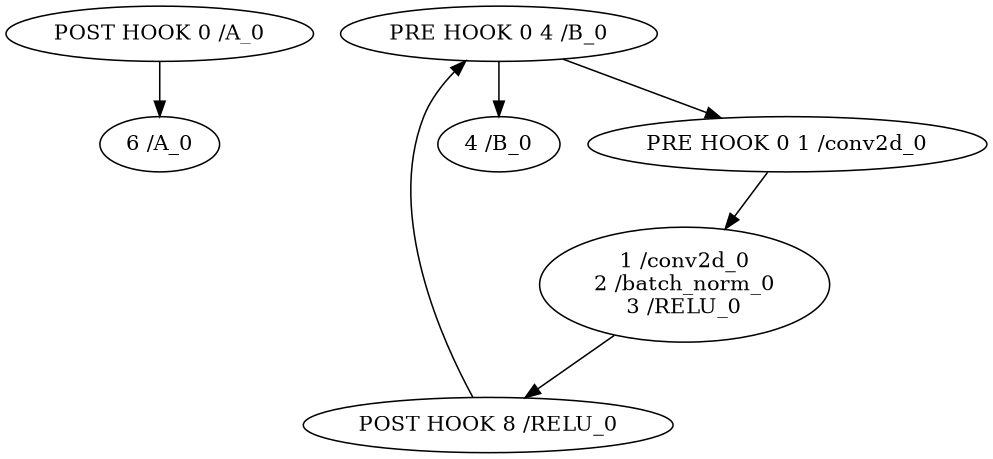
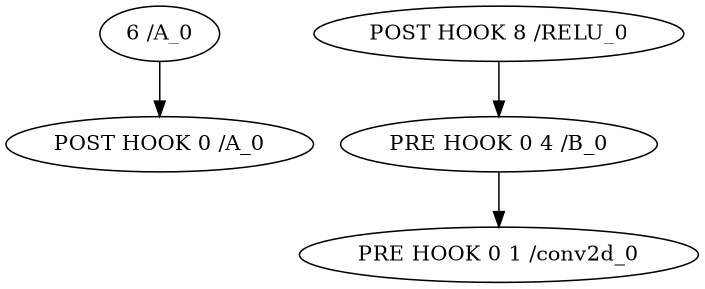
edge "POST HOOK 0 /A_0" -> "6 /A_0": reversed
node "4 /B_0": removed
node "1 /conv2d_0 2 /batch_norm_0 3 /RELU_0": removed
